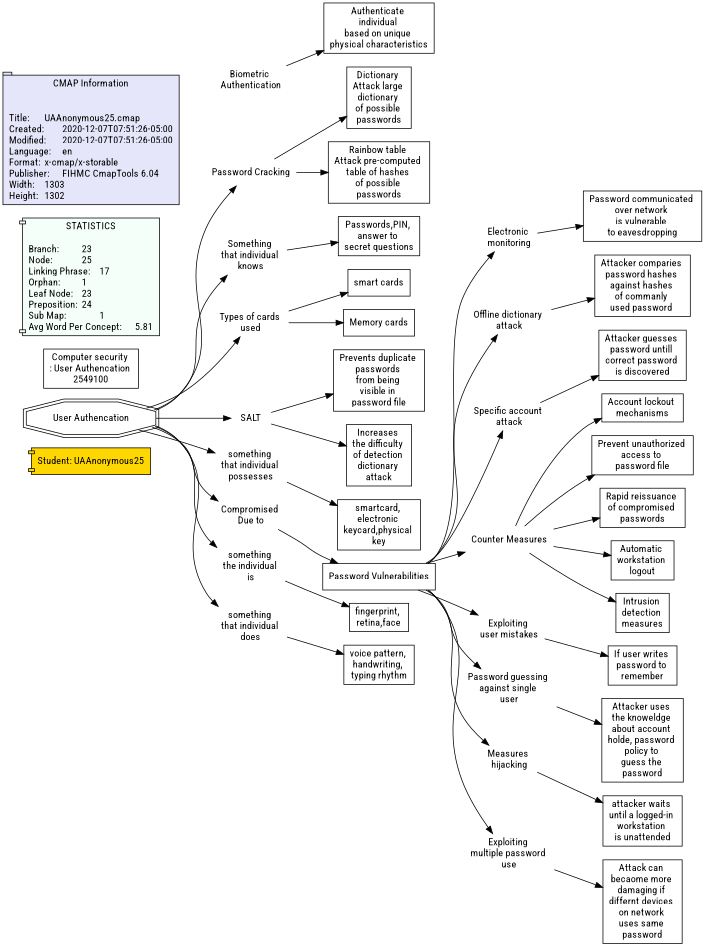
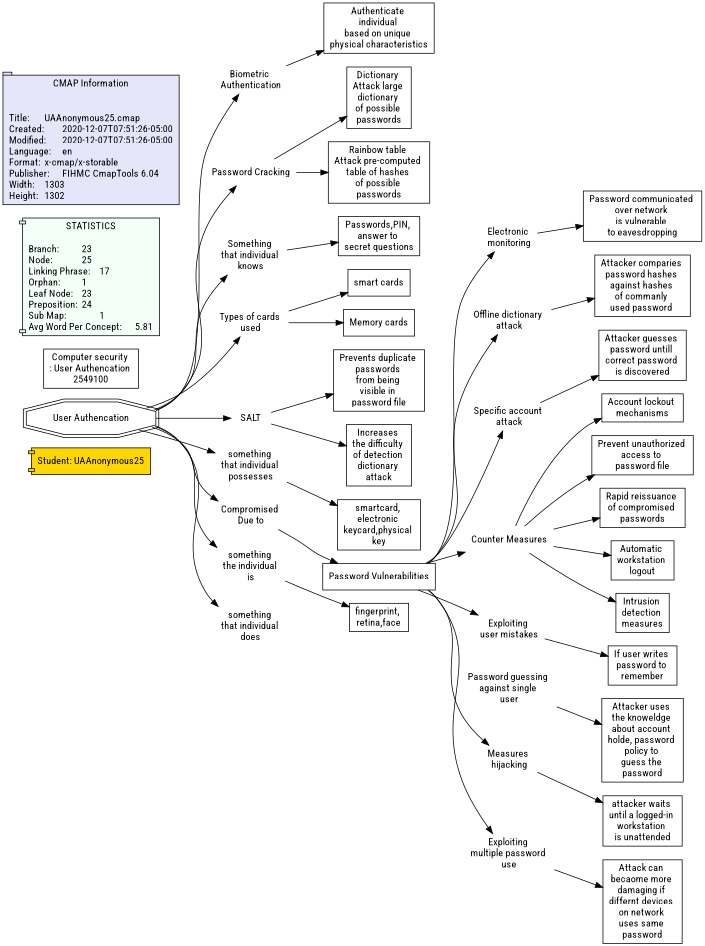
edge "User Authencation" -> "Biometric Authentication": added
edge "Password Vulnerabilities" -> "Password guessing against single user": removed
node "voice pattern, handwriting, typing rhythm": removed
